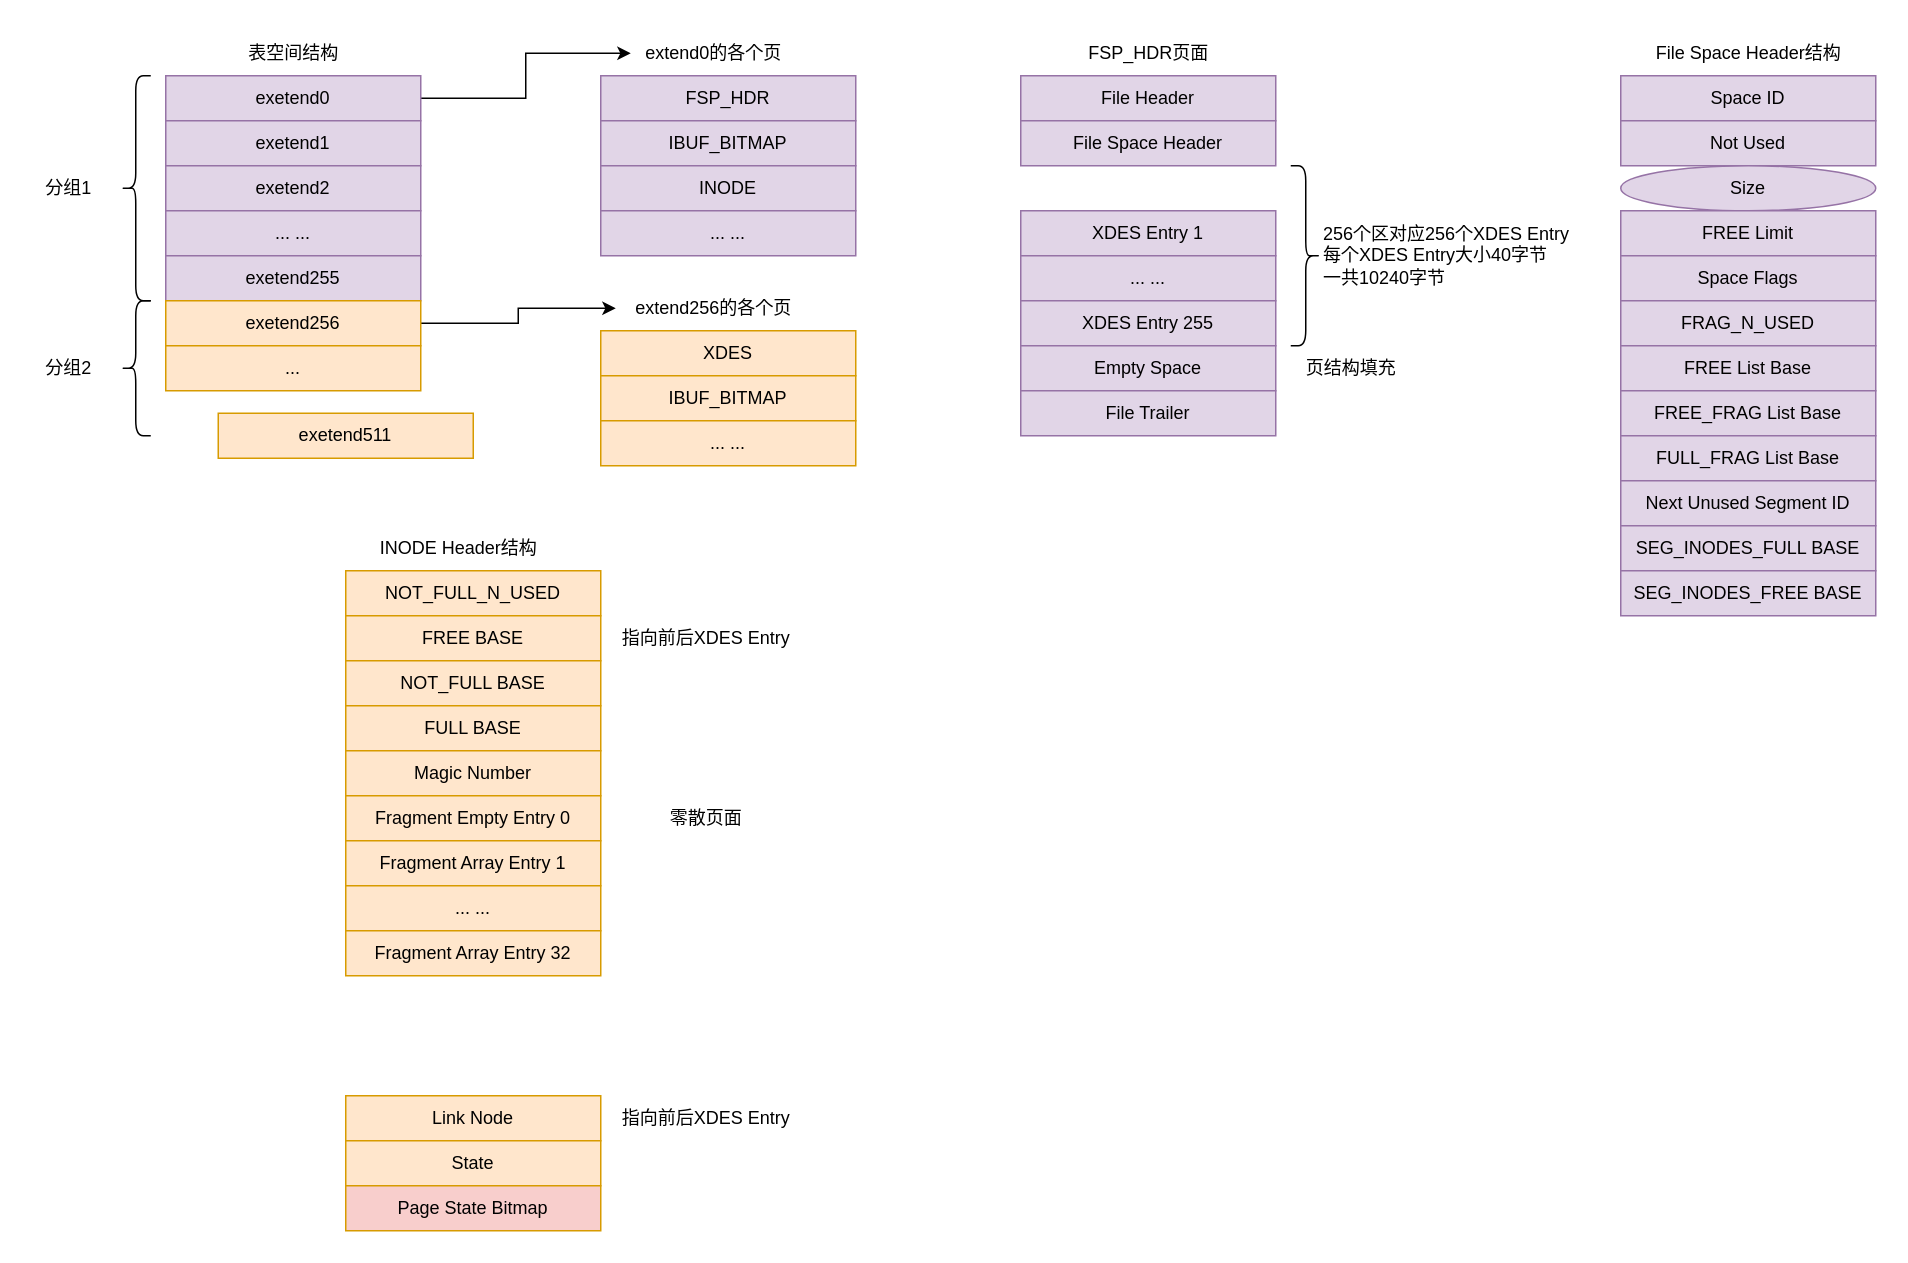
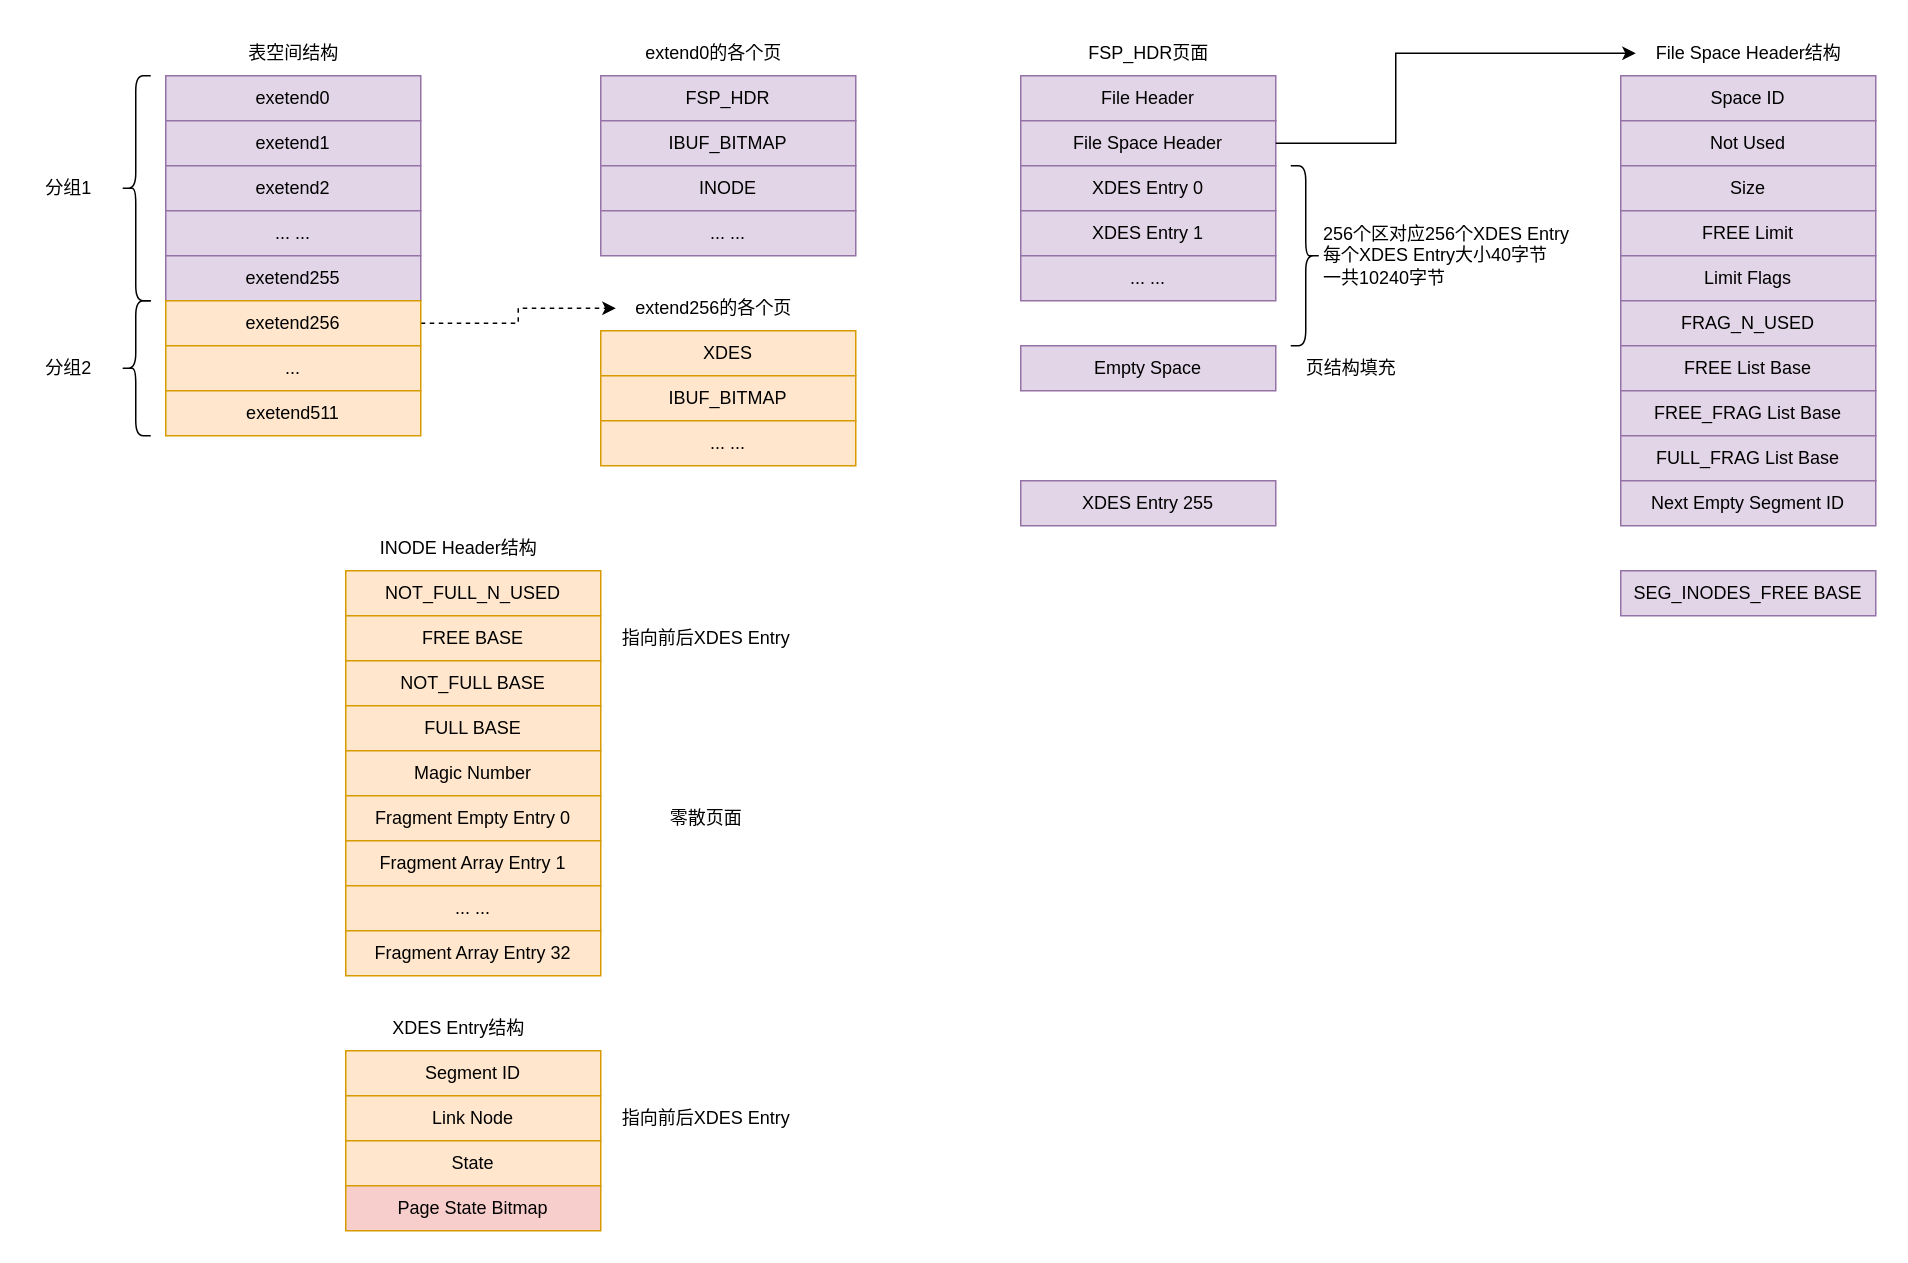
edge "File Space Header" -> "File Space Header结构": added
edge "exetend0" -> "extend0的各个页": removed
node "XDES Entry 0": added
node "Size": shape ellipse -> rectangle
node "Space Flags": label "Space Flags" -> "Limit Flags"
edge "exetend256" -> "extend256的各个页": style solid -> dashed
node "XDES Entry 255": moved (1148, 323) -> (1148, 503)
node "File Trailer": removed
node "exetend511": moved (346, 436) -> (293, 413)
node "Next Unused Segment ID": label "Next Unused Segment ID" -> "Next Empty Segment ID"
node "SEG_INODES_FULL BASE": removed
node "XDES Entry结构": added
node "Segment ID": added
